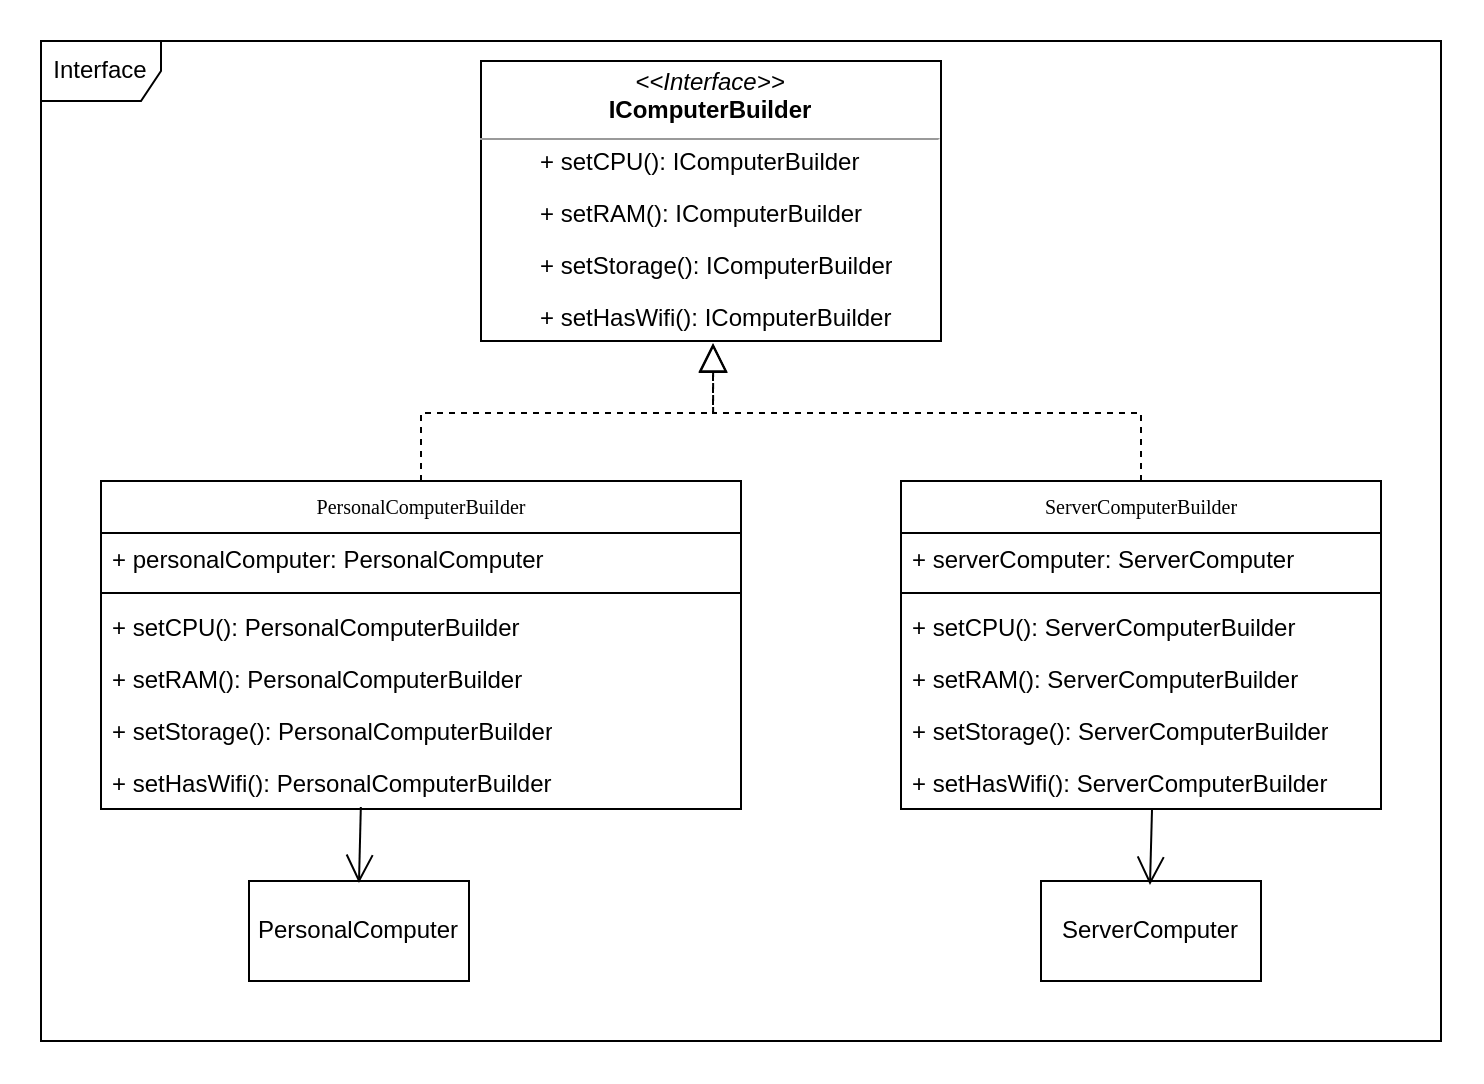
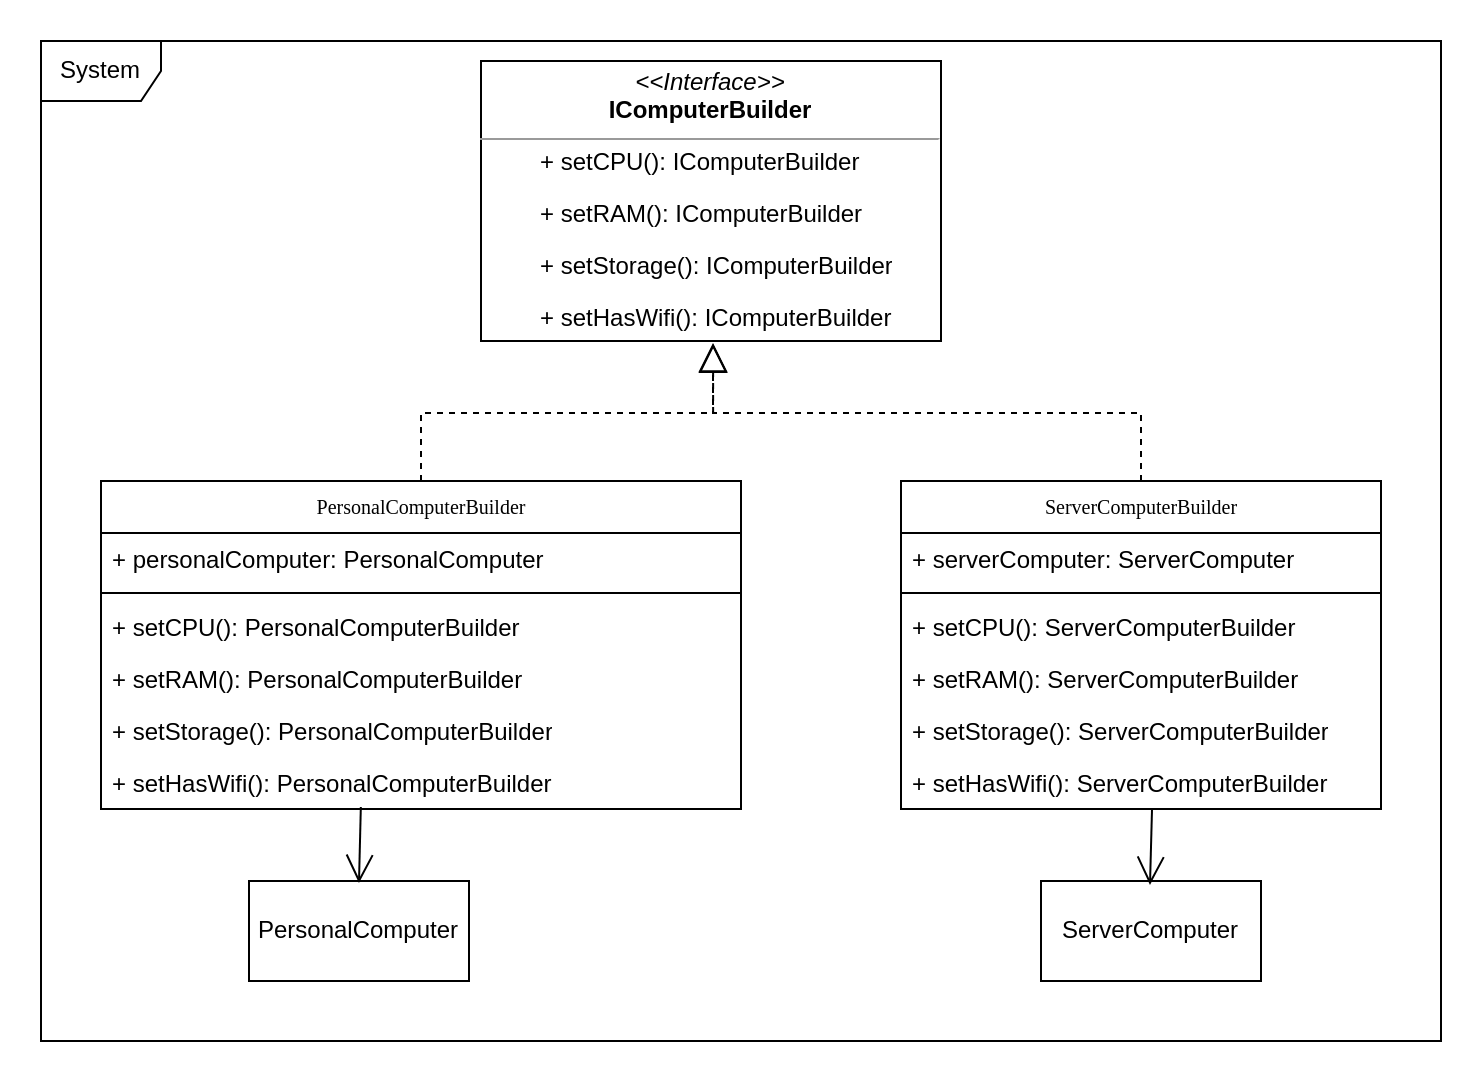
node "Interface": label "Interface" -> "System"
